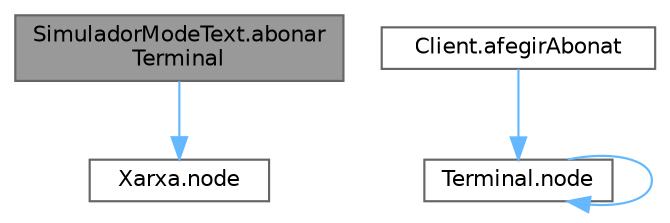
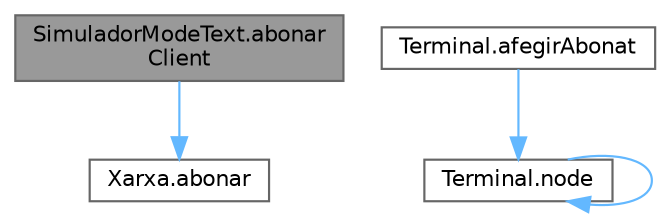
node "SimuladorModeText.abonar Terminal": label "SimuladorModeText.abonar Terminal" -> "SimuladorModeText.abonar Client"
node "Client.afegirAbonat": label "Client.afegirAbonat" -> "Terminal.afegirAbonat"
node "Xarxa.node": label "Xarxa.node" -> "Xarxa.abonar"
